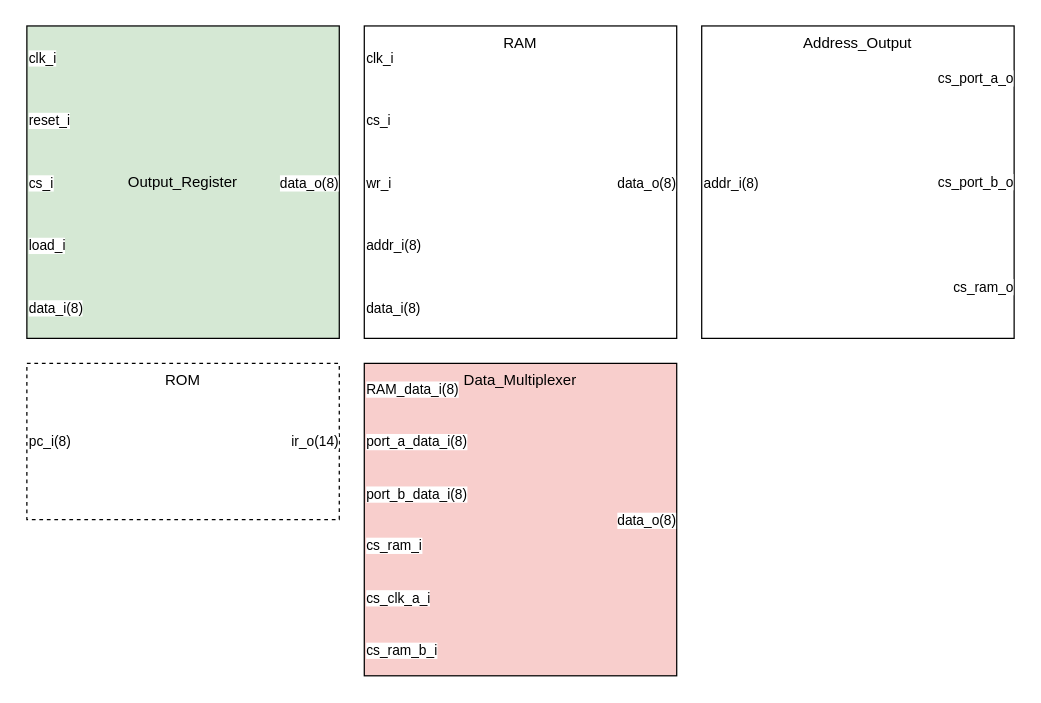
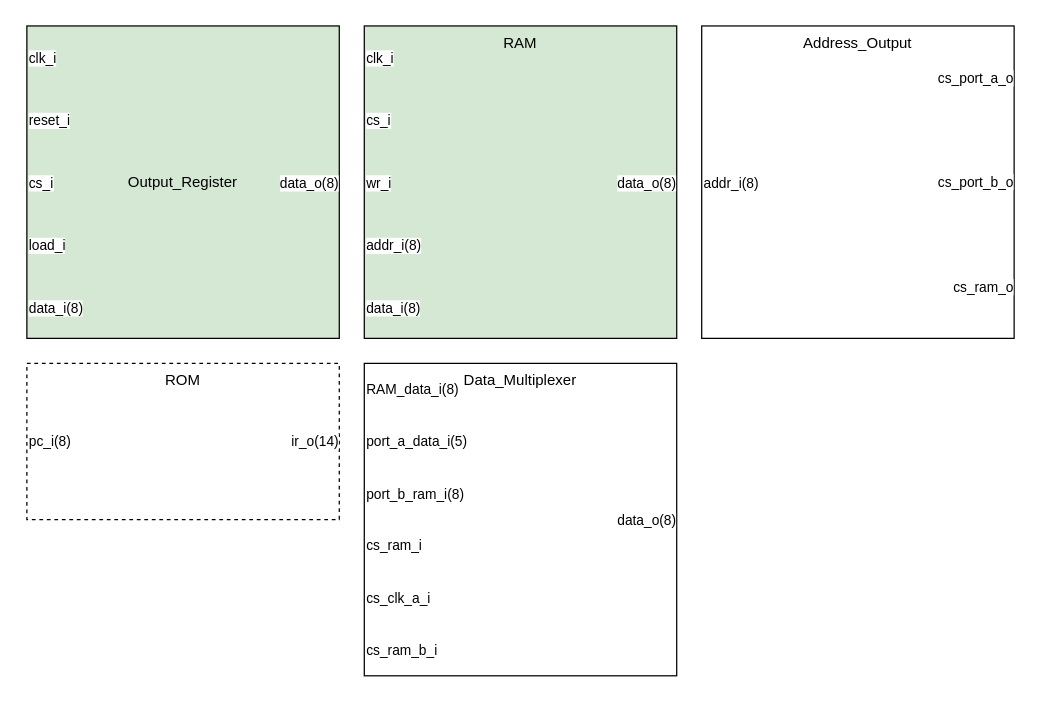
node "RAM": fillcolor #ffffff -> #d5e8d4
node "port_a_data_i(8)": label "port_a_data_i(8)" -> "port_a_data_i(5)"
node "port_b_data_i(8)": label "port_b_data_i(8)" -> "port_b_ram_i(8)"
node "Data_Multiplexer": fillcolor #f8cecc -> #ffffff
